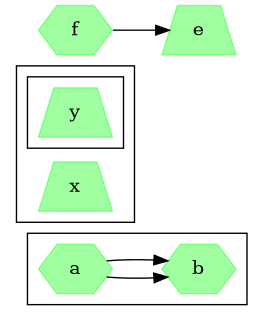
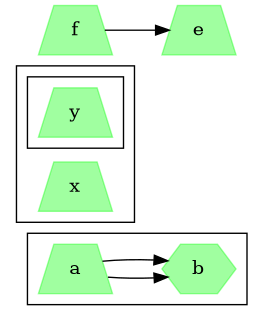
node "f": shape hexagon -> trapezium
node "a": shape hexagon -> trapezium
